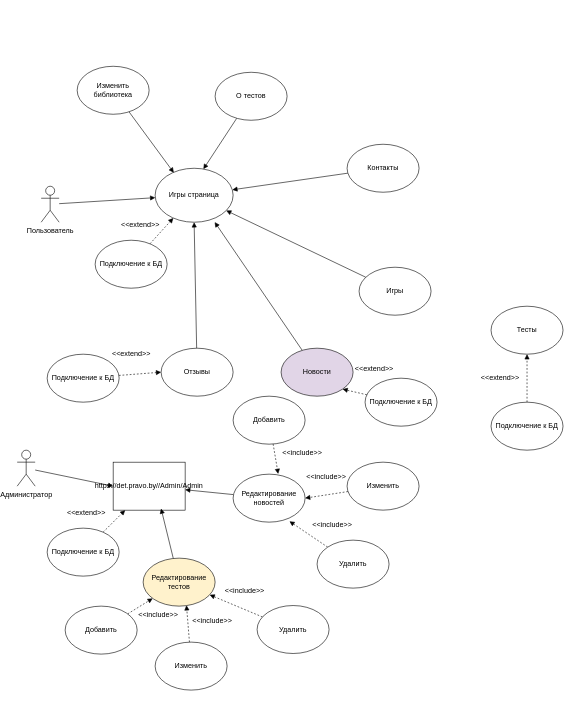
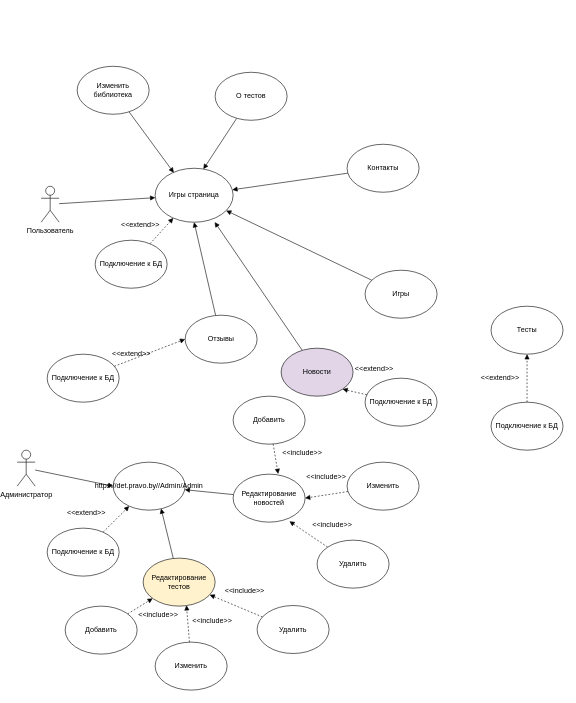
node "Игры": moved (395, 291) -> (401, 294)
node "Отзывы": moved (197, 372) -> (221, 339)
node "https://det.pravo.by//Admin/Admin": shape rectangle -> ellipse
